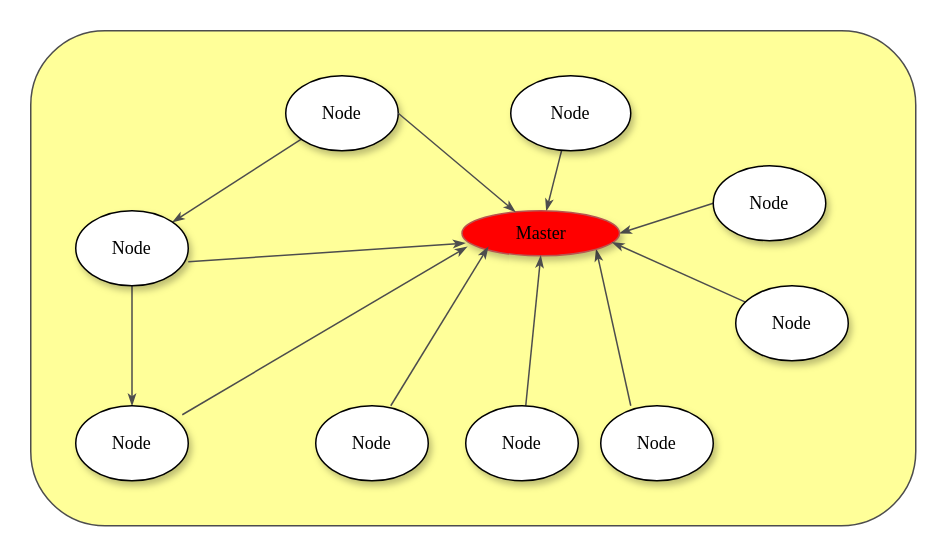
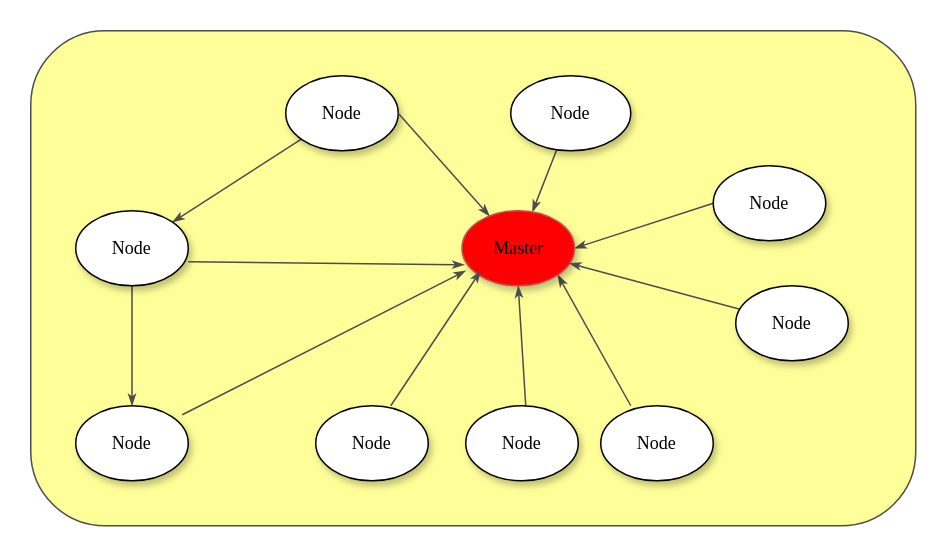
node "Master": size 158x45 -> 113x75
